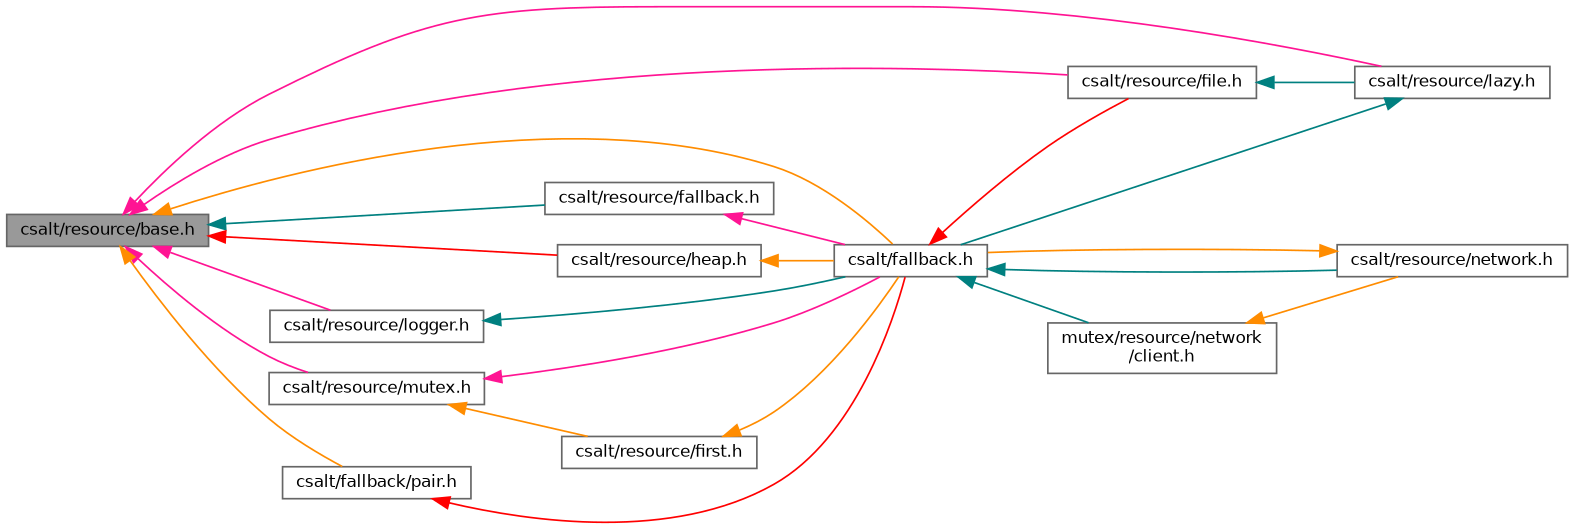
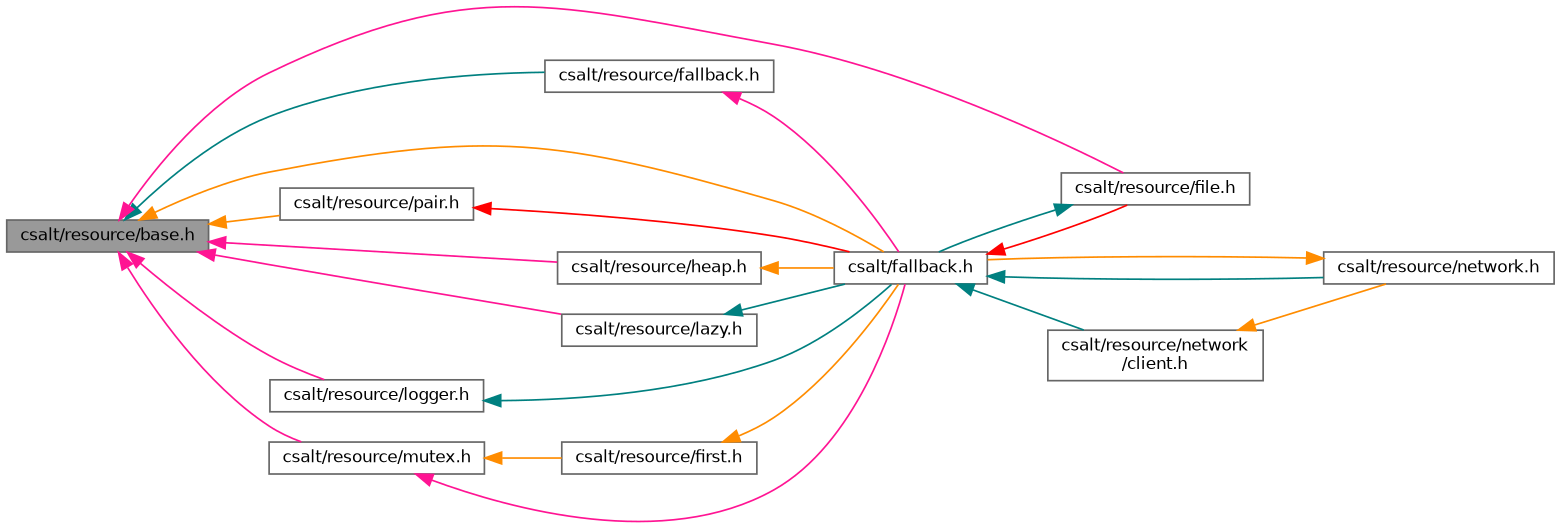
edge "csalt/resource/lazy.h" -> "csalt/resource/file.h": now "csalt/fallback.h" -> "csalt/resource/file.h"
edge "csalt/resource/heap.h" -> "csalt/resource/base.h": color red -> deeppink
node "mutex/resource/network /client.h": label "mutex/resource/network /client.h" -> "csalt/resource/network /client.h"
node "csalt/fallback/pair.h": label "csalt/fallback/pair.h" -> "csalt/resource/pair.h"
